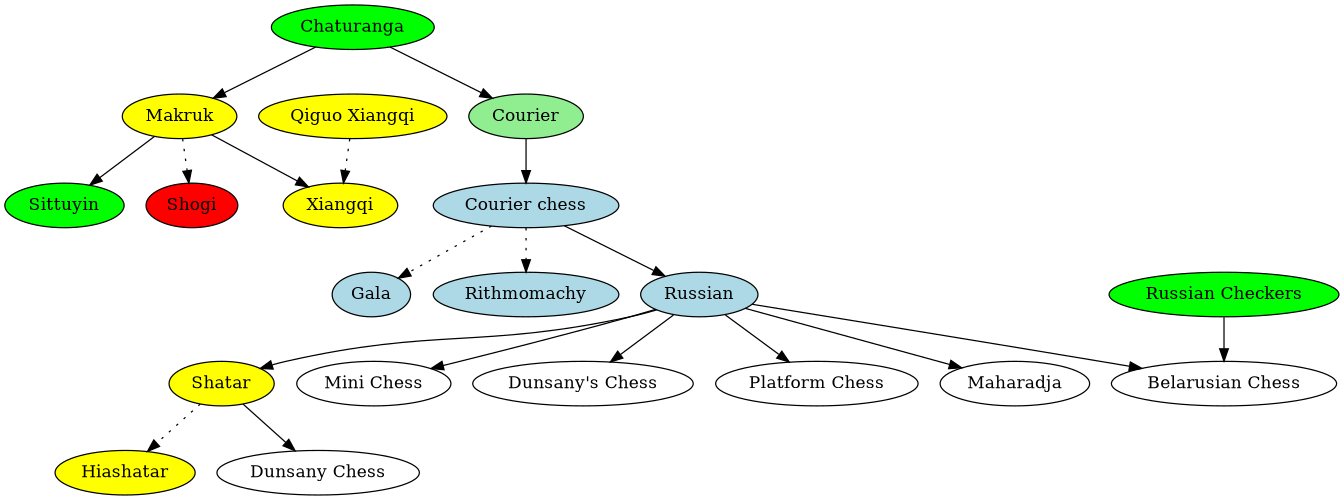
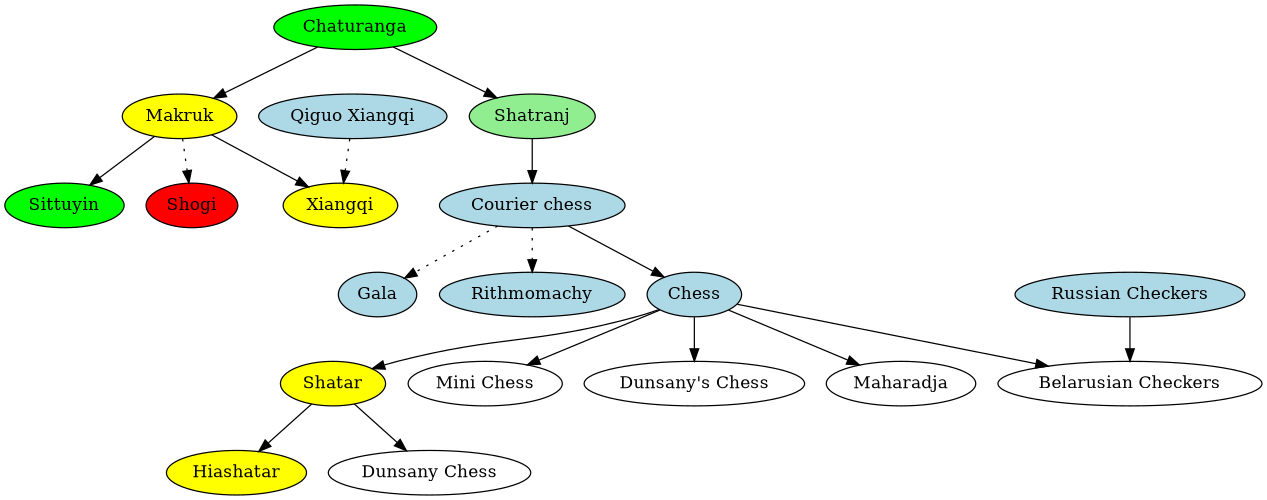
node "Qiguo Xiangqi": fillcolor yellow -> lightblue
node "Courier": label "Courier" -> "Shatranj"
node "Russian": label "Russian" -> "Chess"
node "Russian Checkers": fillcolor green -> lightblue
node "Platform Chess": removed
node "Belarusian Chess": label "Belarusian Chess" -> "Belarusian Checkers"
edge "Shatar" -> "Hiashatar": style dotted -> solid
